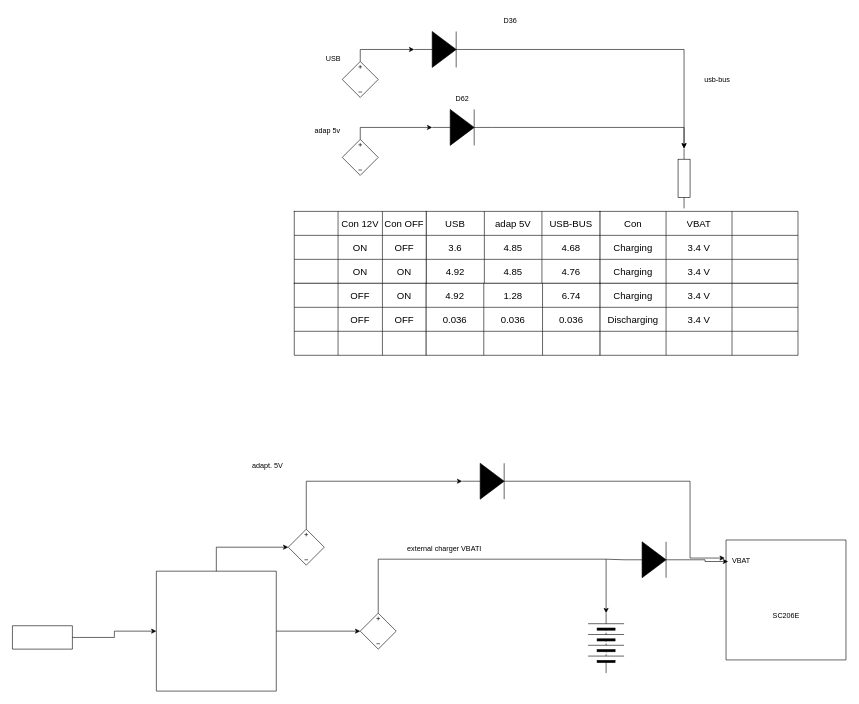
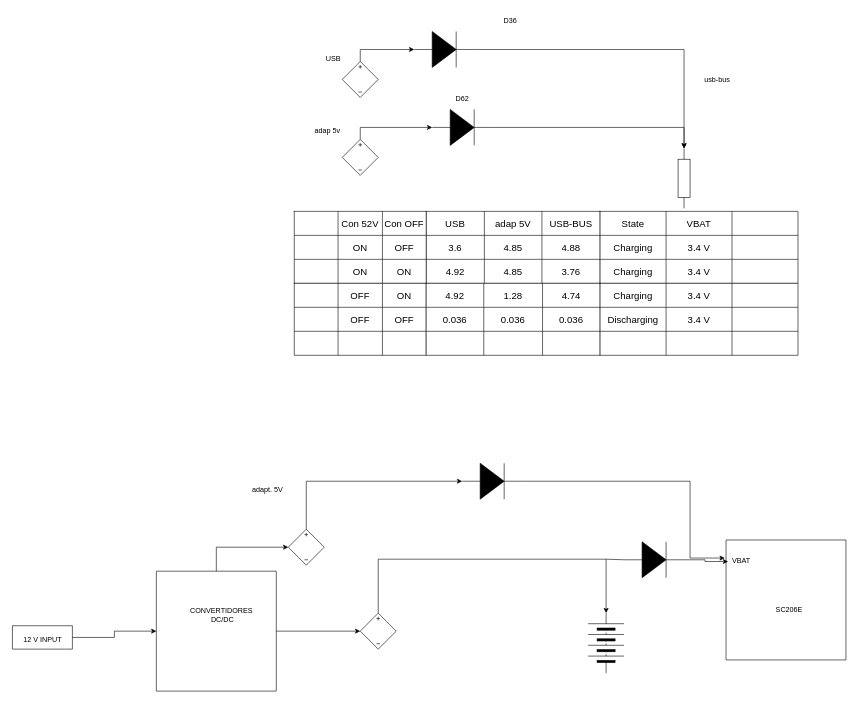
node "Con 12V": label "Con 12V" -> "Con 52V"
node "Con": label "Con" -> "State"
node "4.68": label "4.68" -> "4.88"
node "4.76": label "4.76" -> "3.76"
node "6.74": label "6.74" -> "4.74"
node "adapt. 5V": moved (267, 467) -> (267, 491)
node "external charger VBATI": removed
node "CONVERTIDORES DC/DC": added
node "SC206E": moved (786, 617) -> (789, 611)
node "12 V INPUT": added
